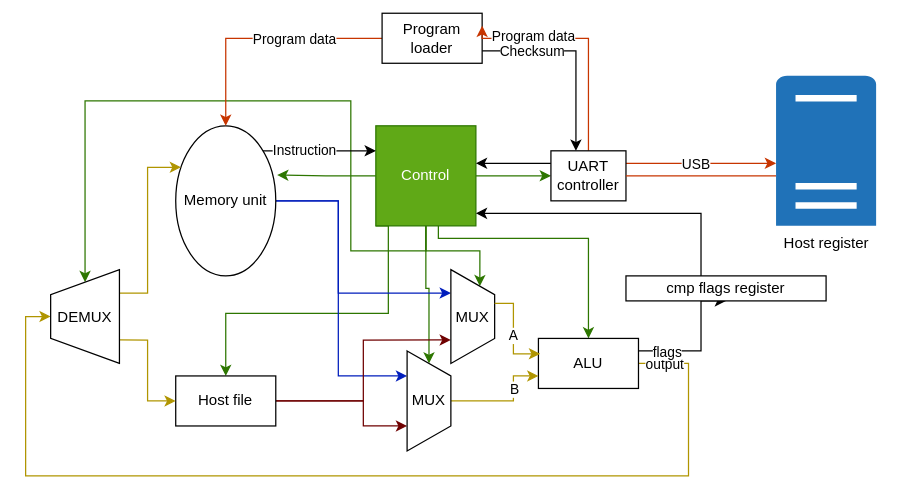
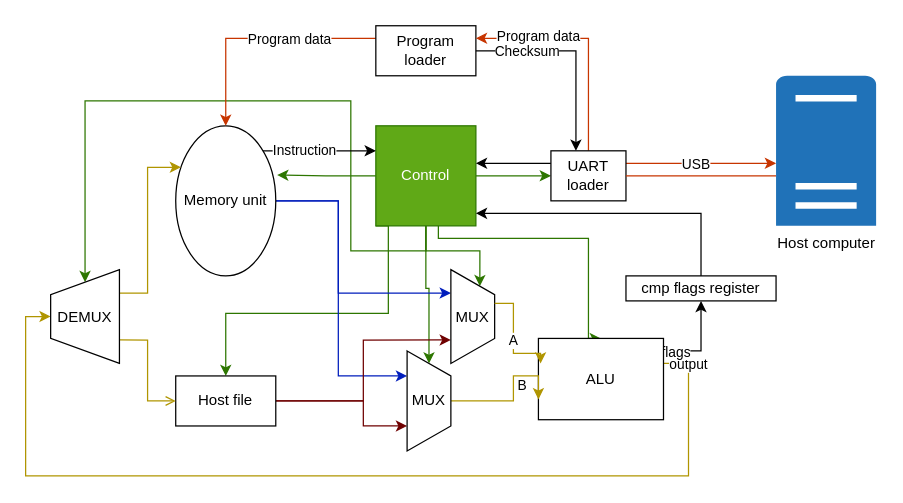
node "Program loader": moved (432, 38) -> (426, 51)
node "UART controller": label "UART controller" -> "UART loader"
node "Host register": label "Host register" -> "Host computer"
node "cmp flags register": size 200x25 -> 150x25
node "ALU": size 100x50 -> 125x81
edge "DEMUX" -> "Host file": arrowhead classic -> open
